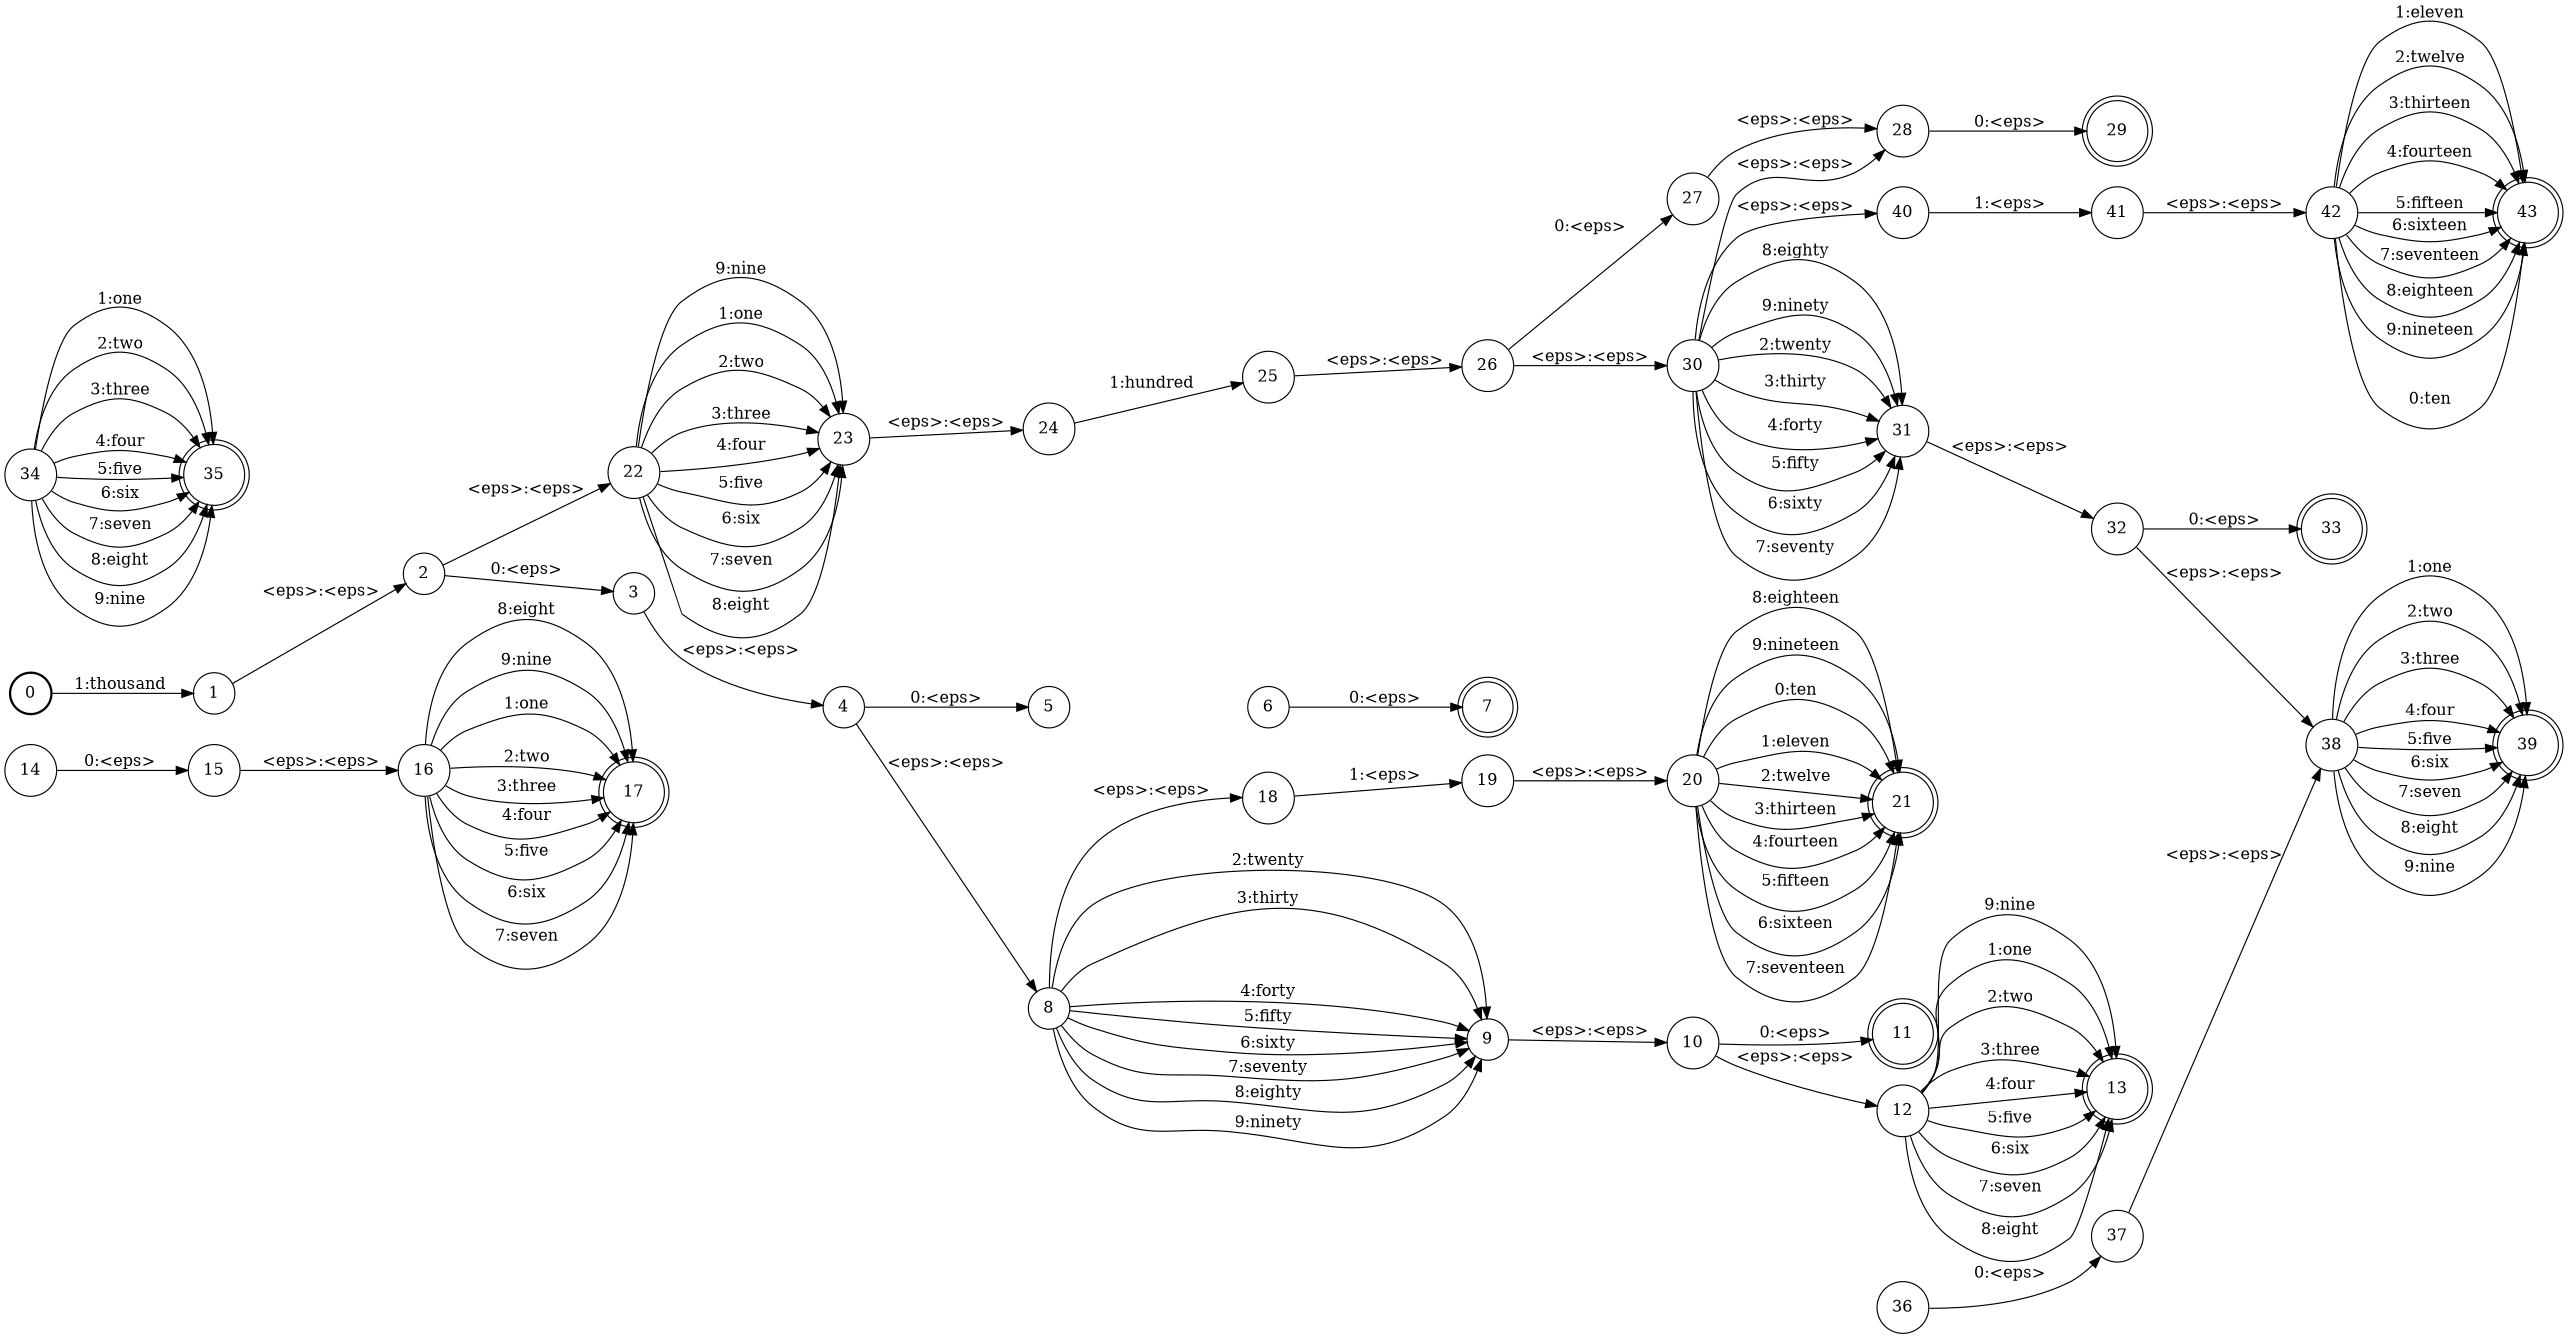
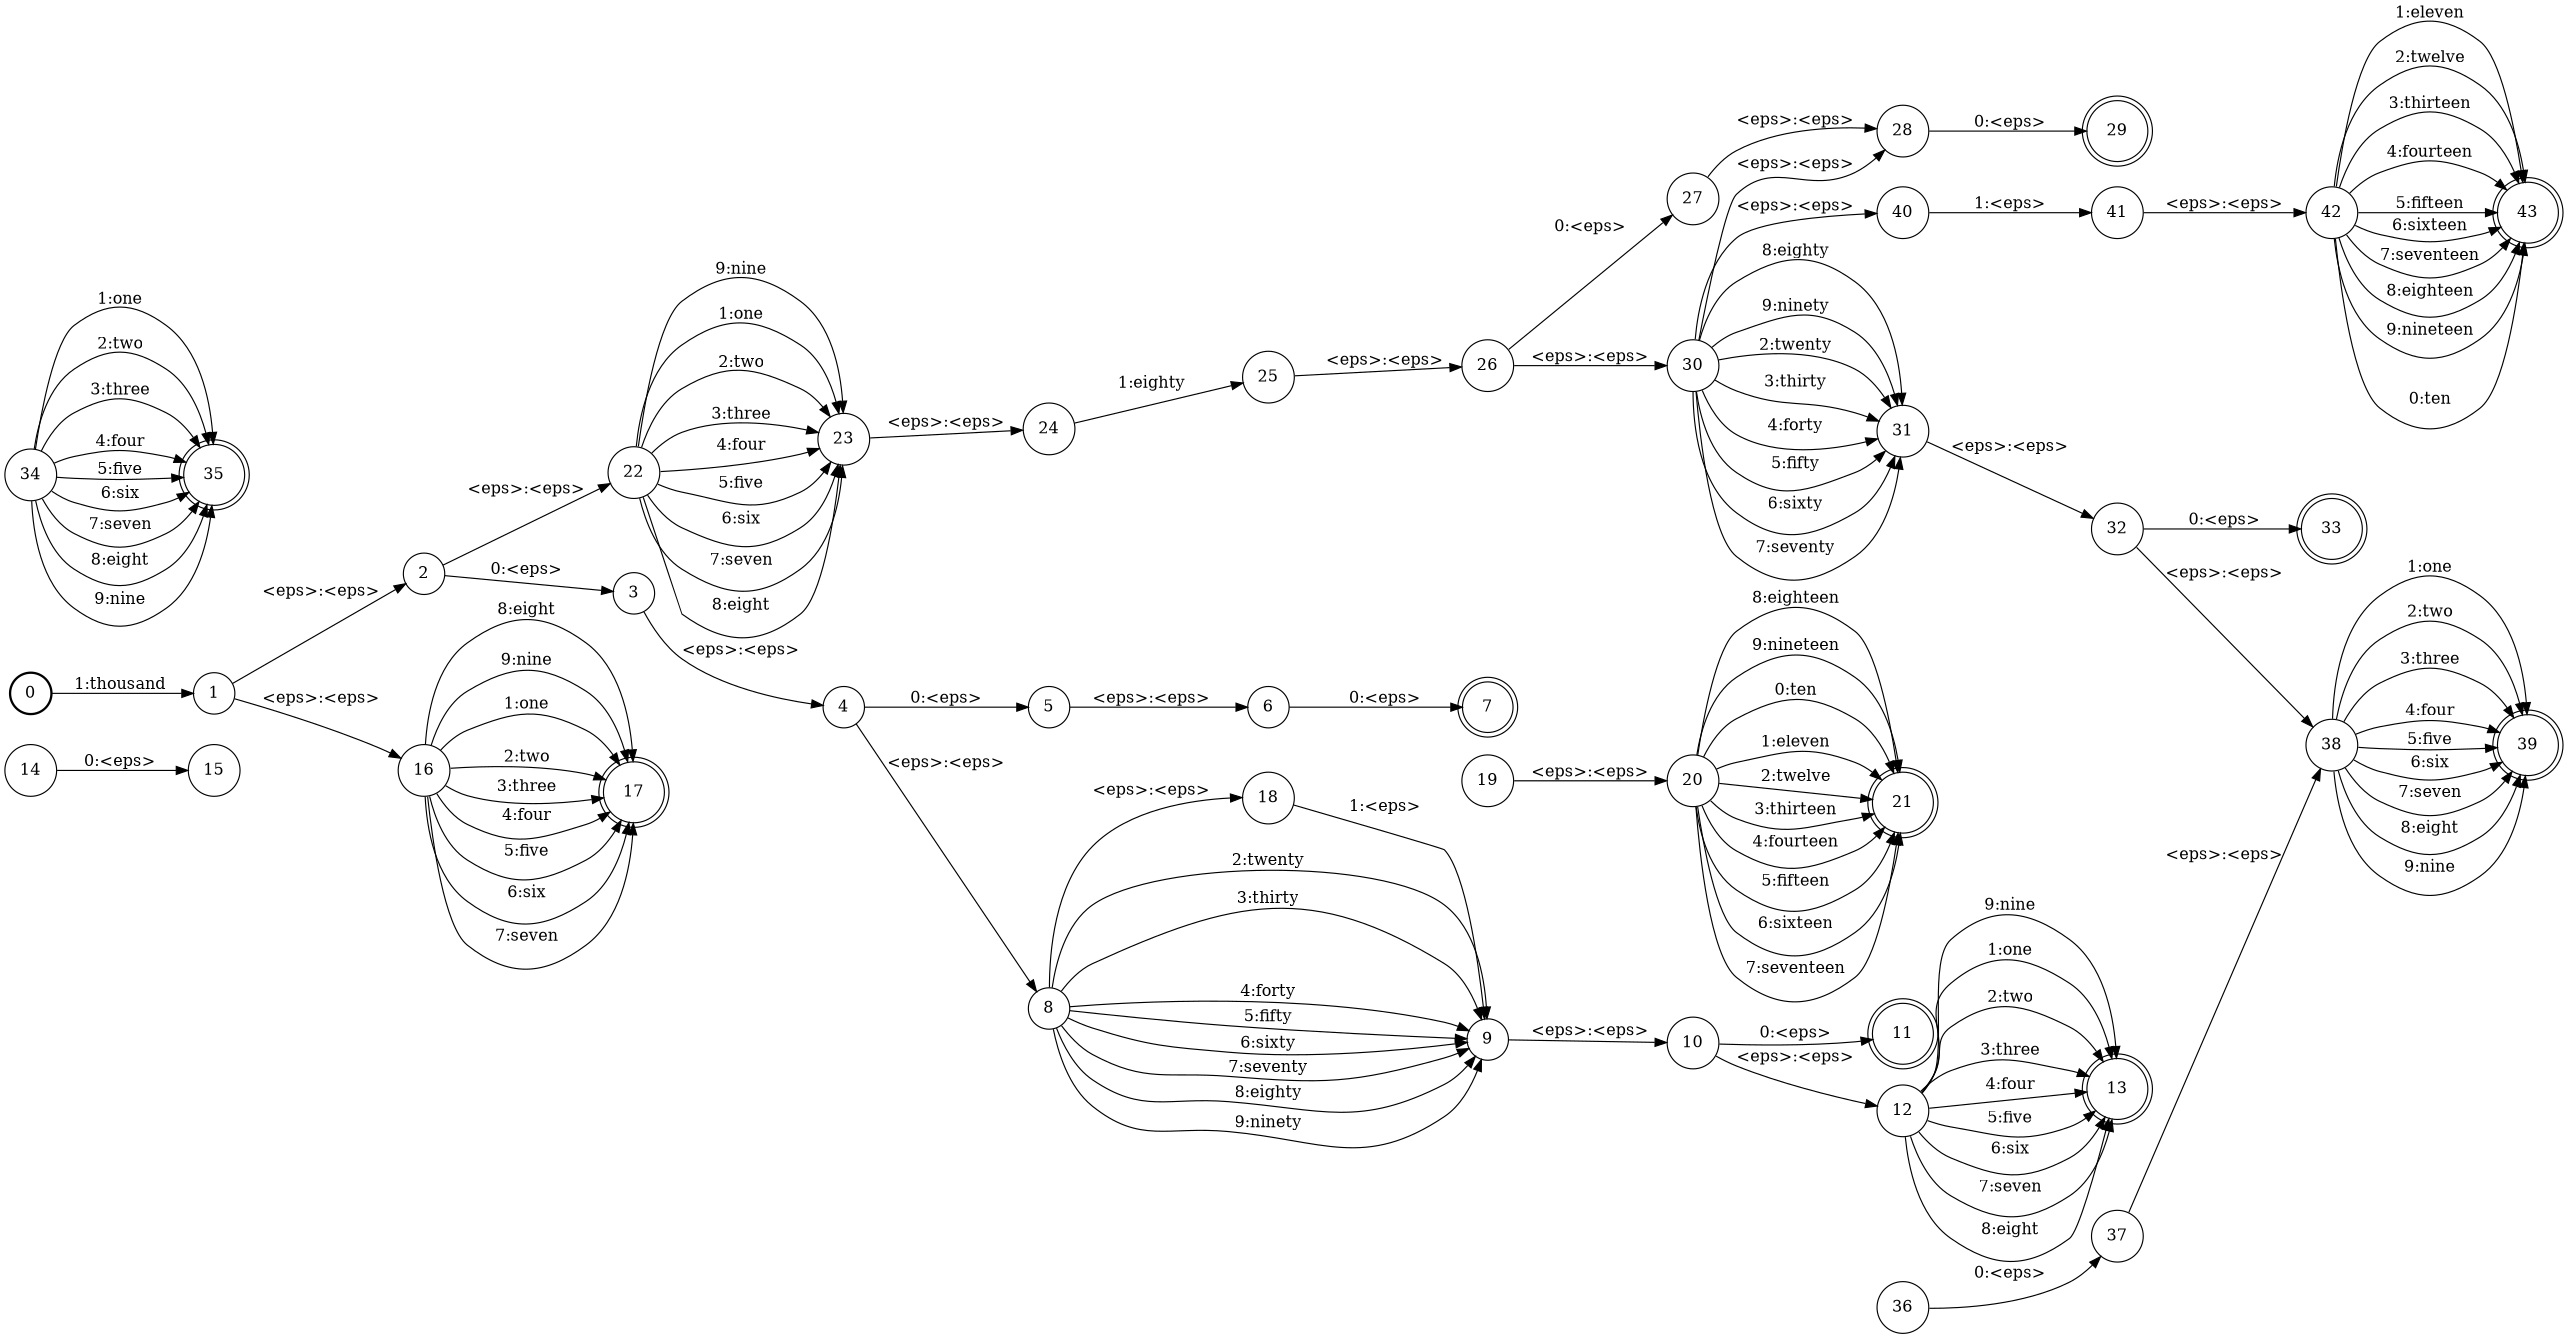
edge "24" -> "25": label "1:hundred" -> "1:eighty"
edge "5" -> "6": added, label "<eps>:<eps>"
edge "15" -> "16": now "1" -> "16"
edge "18" -> "19": now "18" -> "9"
